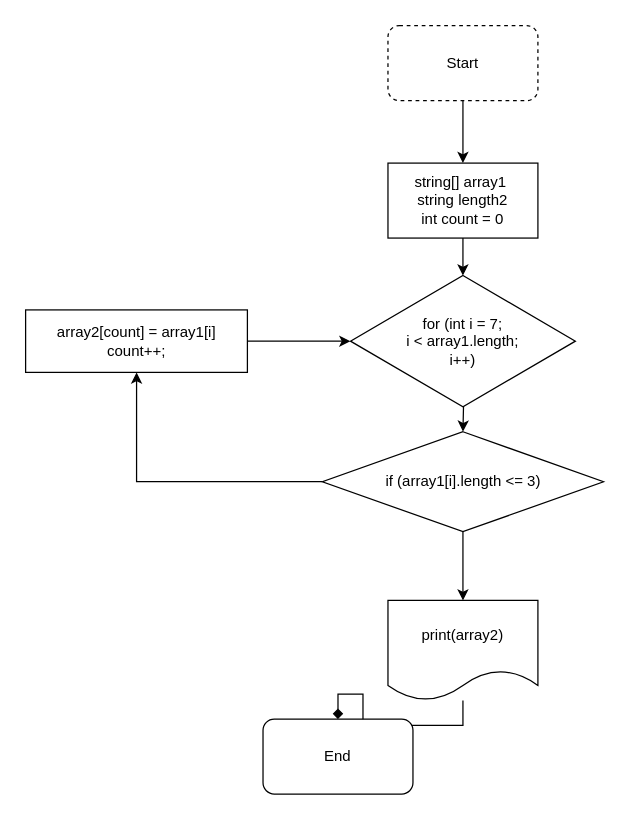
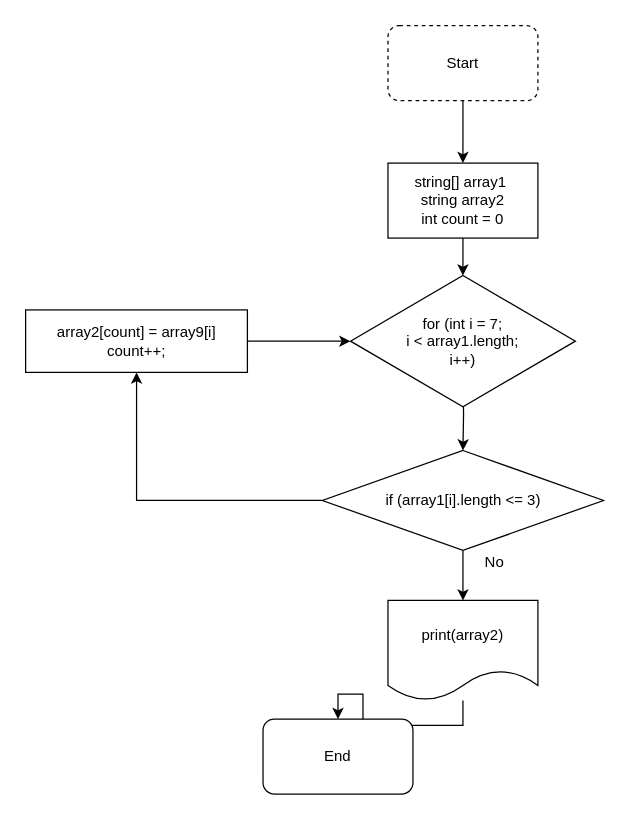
node "string[] array1 string length2 int count = 0": label "string[] array1 string length2 int count = 0" -> "string[] array1 string array2 int count = 0"
node "array2[count] = array1[i] count++;": label "array2[count] = array1[i] count++;" -> "array2[count] = array9[i] count++;"
node "if (array1[i].length <= 3)": moved (463, 482) -> (463, 501)
node "No": added
edge "print(array2)" -> "End": arrowhead diamond -> classic
